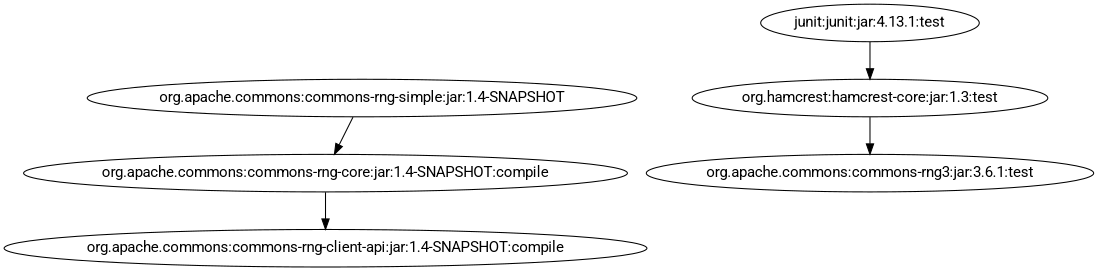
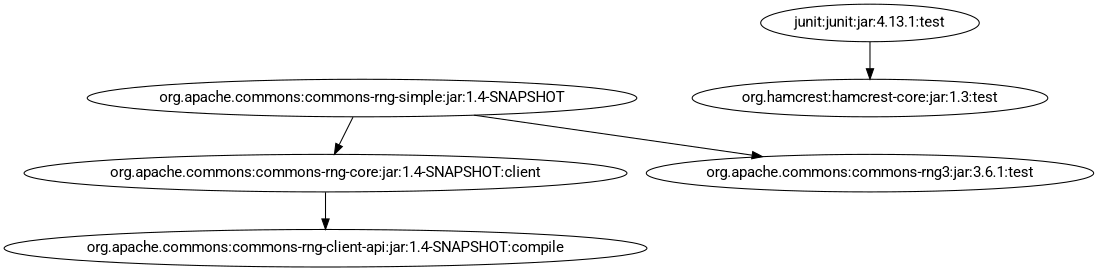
edge "org.hamcrest:hamcrest-core:jar:1.3:test" -> "org.apache.commons:commons-rng3:jar:3.6.1:test": now "org.apache.commons:commons-rng-simple:jar:1.4-SNAPSHOT" -> "org.apache.commons:commons-rng3:jar:3.6.1:test"
node "org.apache.commons:commons-rng-core:jar:1.4-SNAPSHOT:compile": label "org.apache.commons:commons-rng-core:jar:1.4-SNAPSHOT:compile" -> "org.apache.commons:commons-rng-core:jar:1.4-SNAPSHOT:client"
